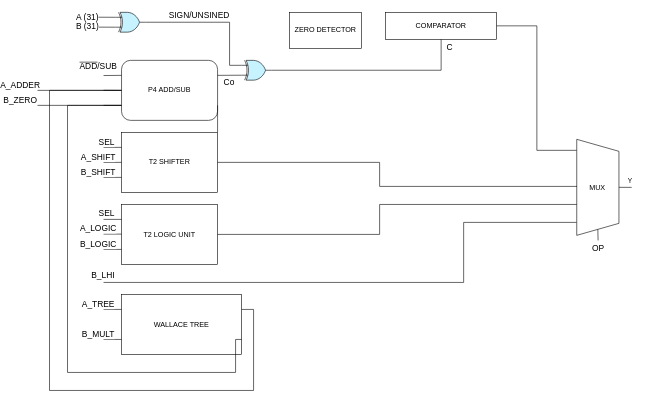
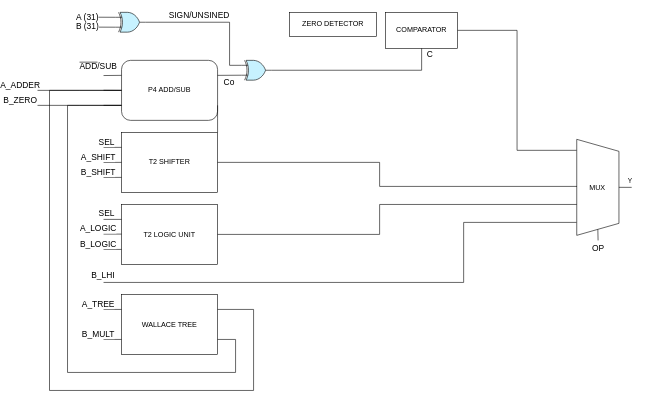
node "COMPARATOR": size 111x27 -> 72x36
node "ZERO DETECTOR": size 72x36 -> 87x24
node "WALLACE TREE": size 120x60 -> 96x60
